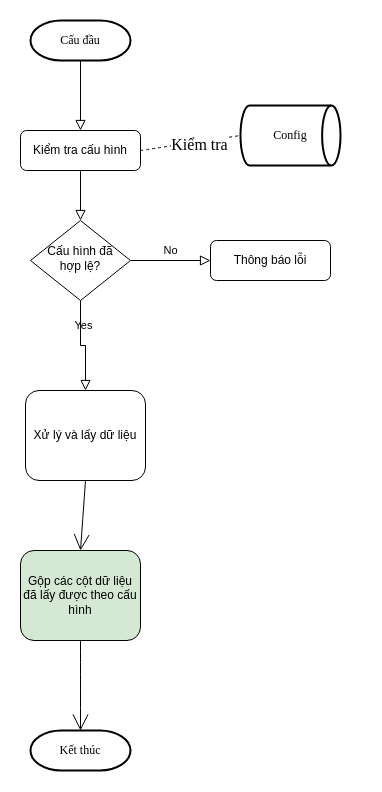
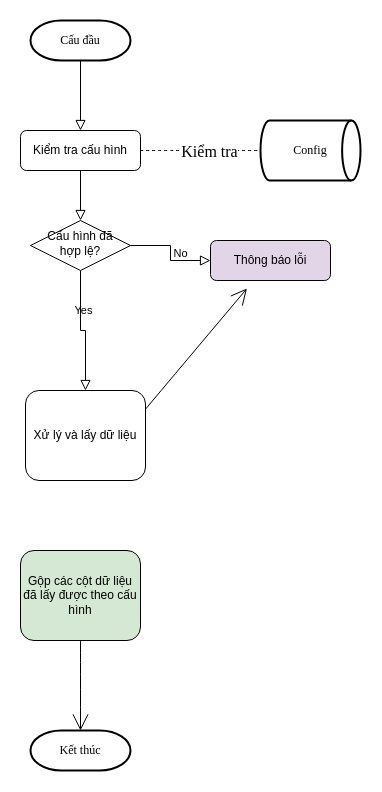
node "Config": moved (291, 136) -> (311, 151)
node "Cấu hình đã hợp lệ?": size 100x80 -> 100x50
node "Thông báo lỗi": fillcolor #ffffff -> #e1d5e7
edge "Xử lý và lấy dữ liệu" -> "Gộp các cột dữ liệu đã lấy được theo cấu hình": now "Xử lý và lấy dữ liệu" -> "Thông báo lỗi"
